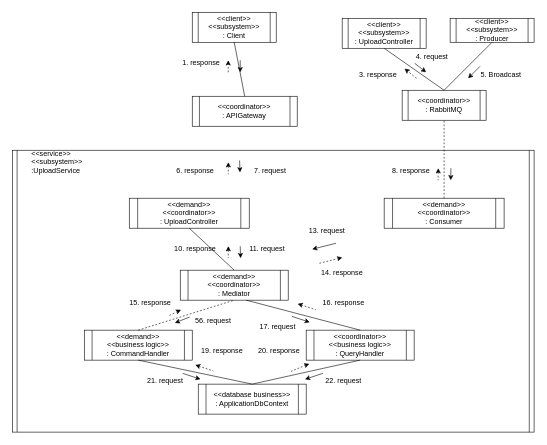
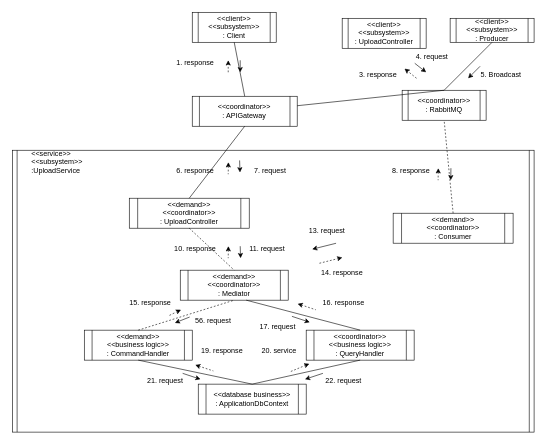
node "1. response": moved (201, 63) -> (195, 63)
edge "<<client>> <<subsystem>>: UploadController" -- "<<coordinator>>: RabbitMQ": now "<<coordinator>>: APIGateway" -- "<<coordinator>>: RabbitMQ"
edge "<<coordinator>>: APIGateway" -- "<<demand>> <<coordinator>>: UploadController": added
node "<<demand>> <<coordinator>>: Consumer": moved (444, 213) -> (453, 228)
edge "<<demand>> <<coordinator>>: UploadController" -- "<<demand>> <<coordinator>>: Mediator": style solid -> dashed
node "20. response": label "20. response" -> "20. service"
